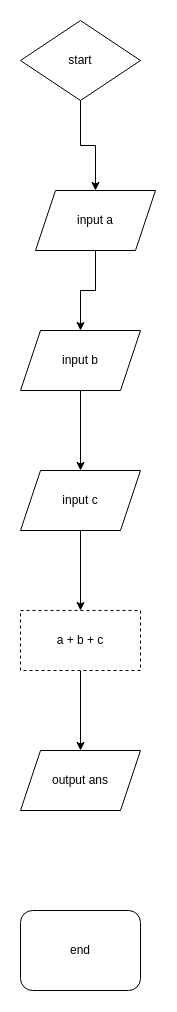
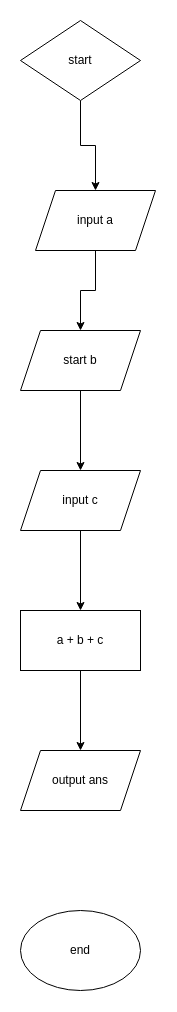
node "input b": label "input b" -> "start b"
node "a + b + c": style dashed -> solid
node "end": shape rounded rectangle -> ellipse
